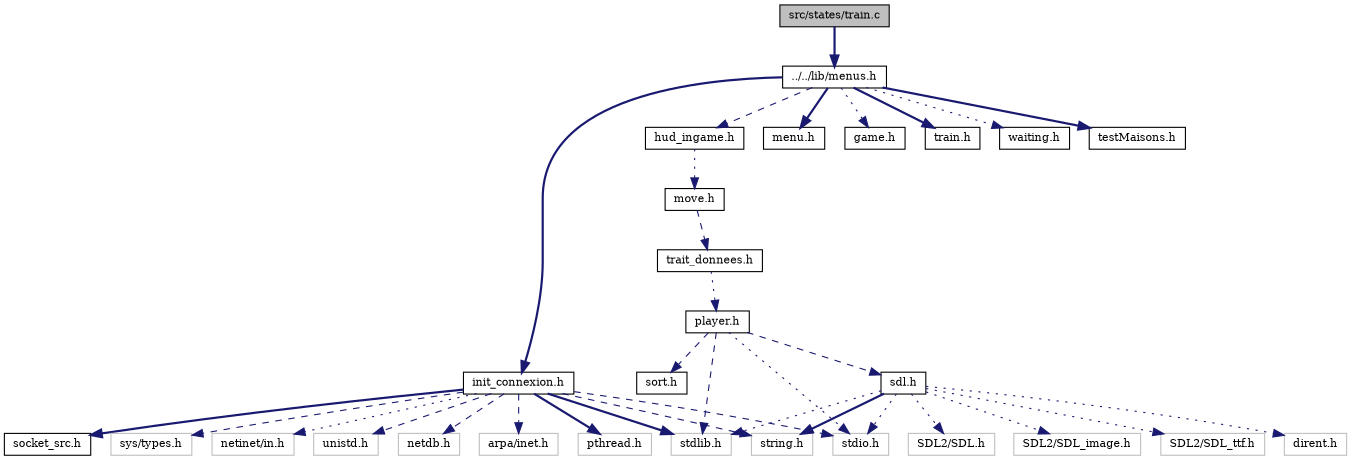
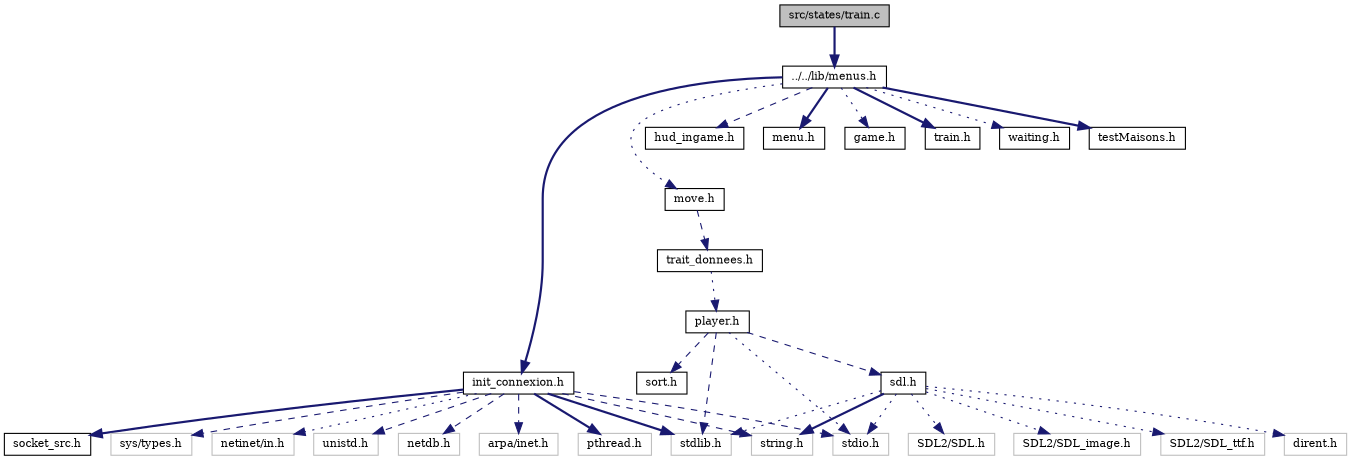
edge "hud_ingame.h" -> "move.h": now "../../lib/menus.h" -> "move.h"
